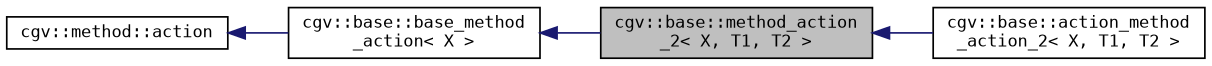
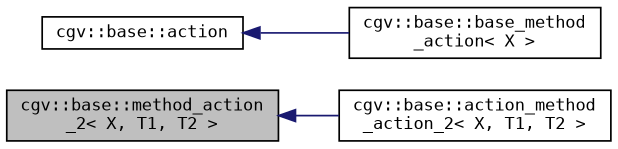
node "cgv::method::action": label "cgv::method::action" -> "cgv::base::action"
edge "cgv::base::method_action _2< X, T1, T2 >" -> "cgv::base::base_method _action< X >": removed
